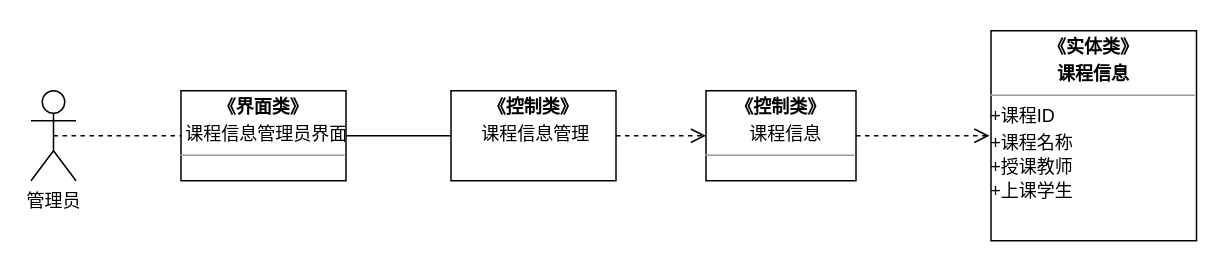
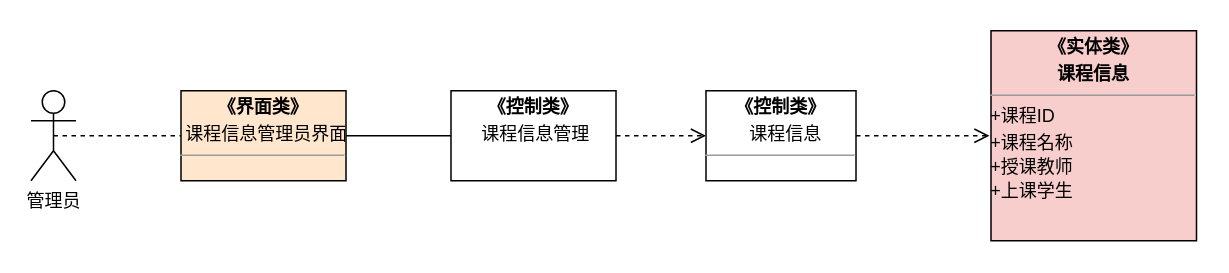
node "《界面类》 课程信息管理员界面": fillcolor #ffffff -> #ffe6cc
node "《实体类》 课程信息 +课程ID +课程名称 +授课教师 +上课学生": fillcolor #ffffff -> #f8cecc
